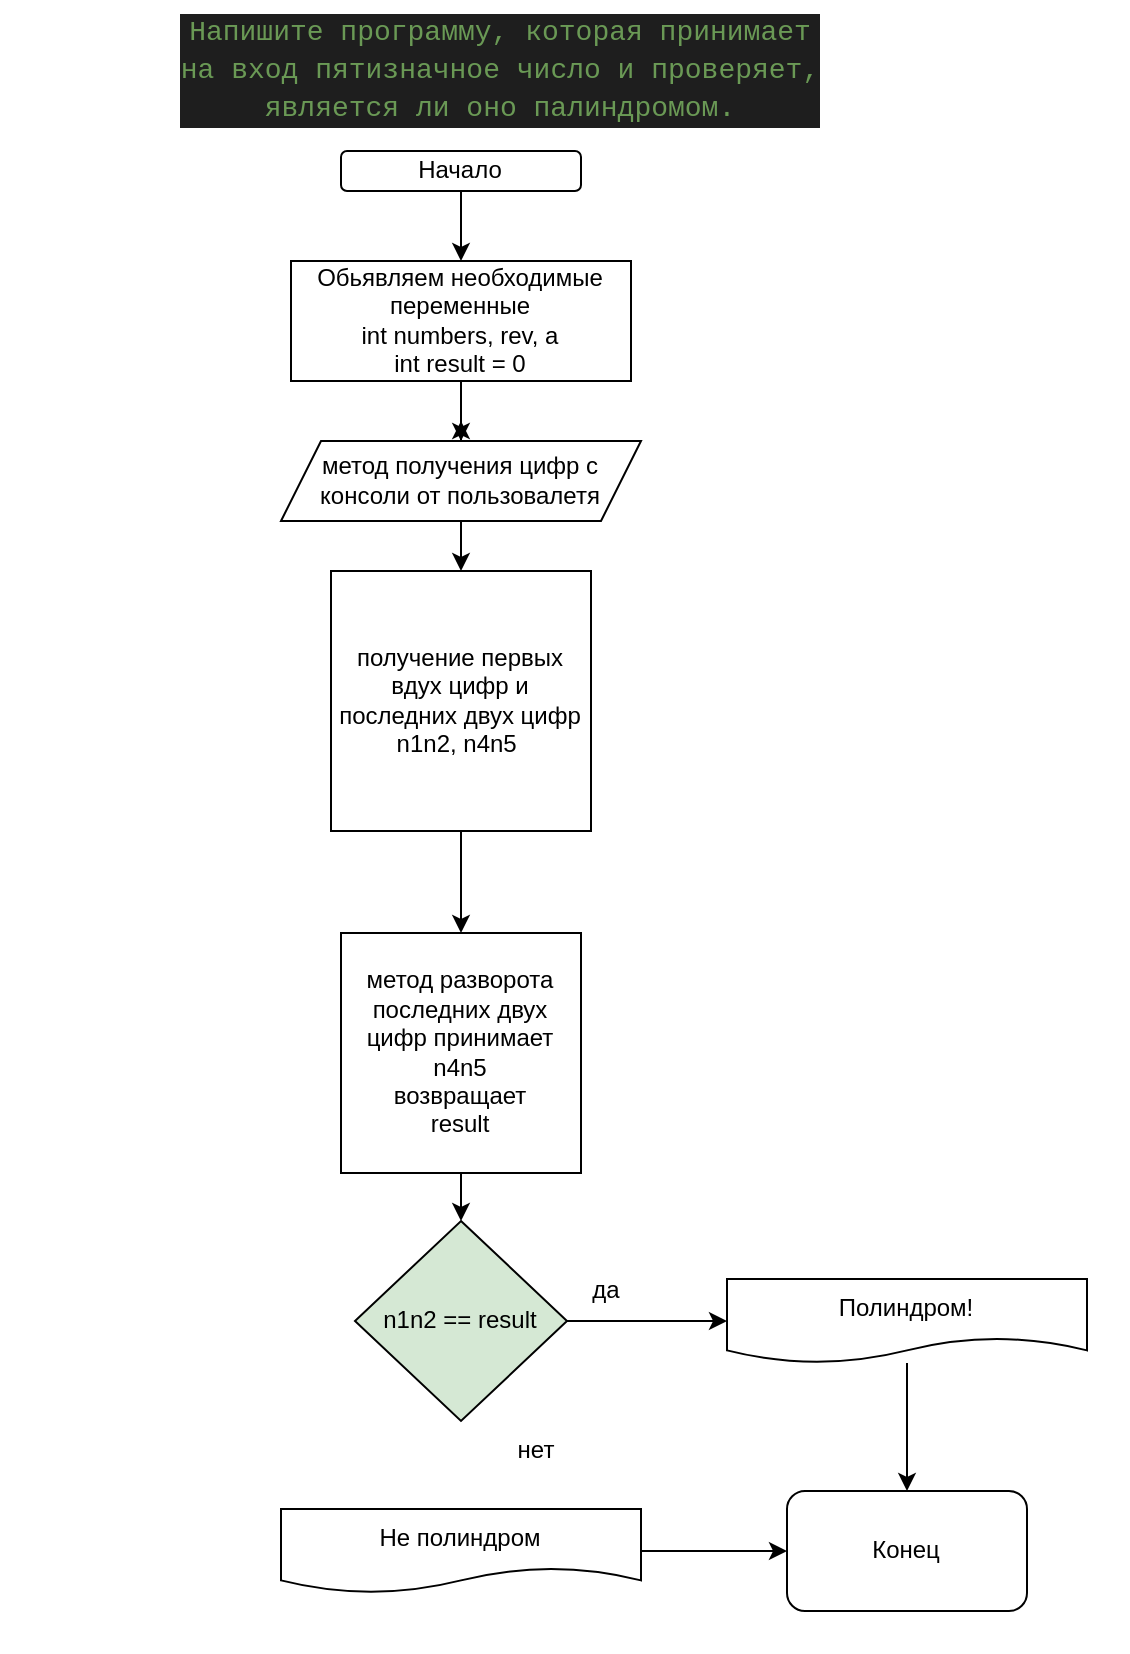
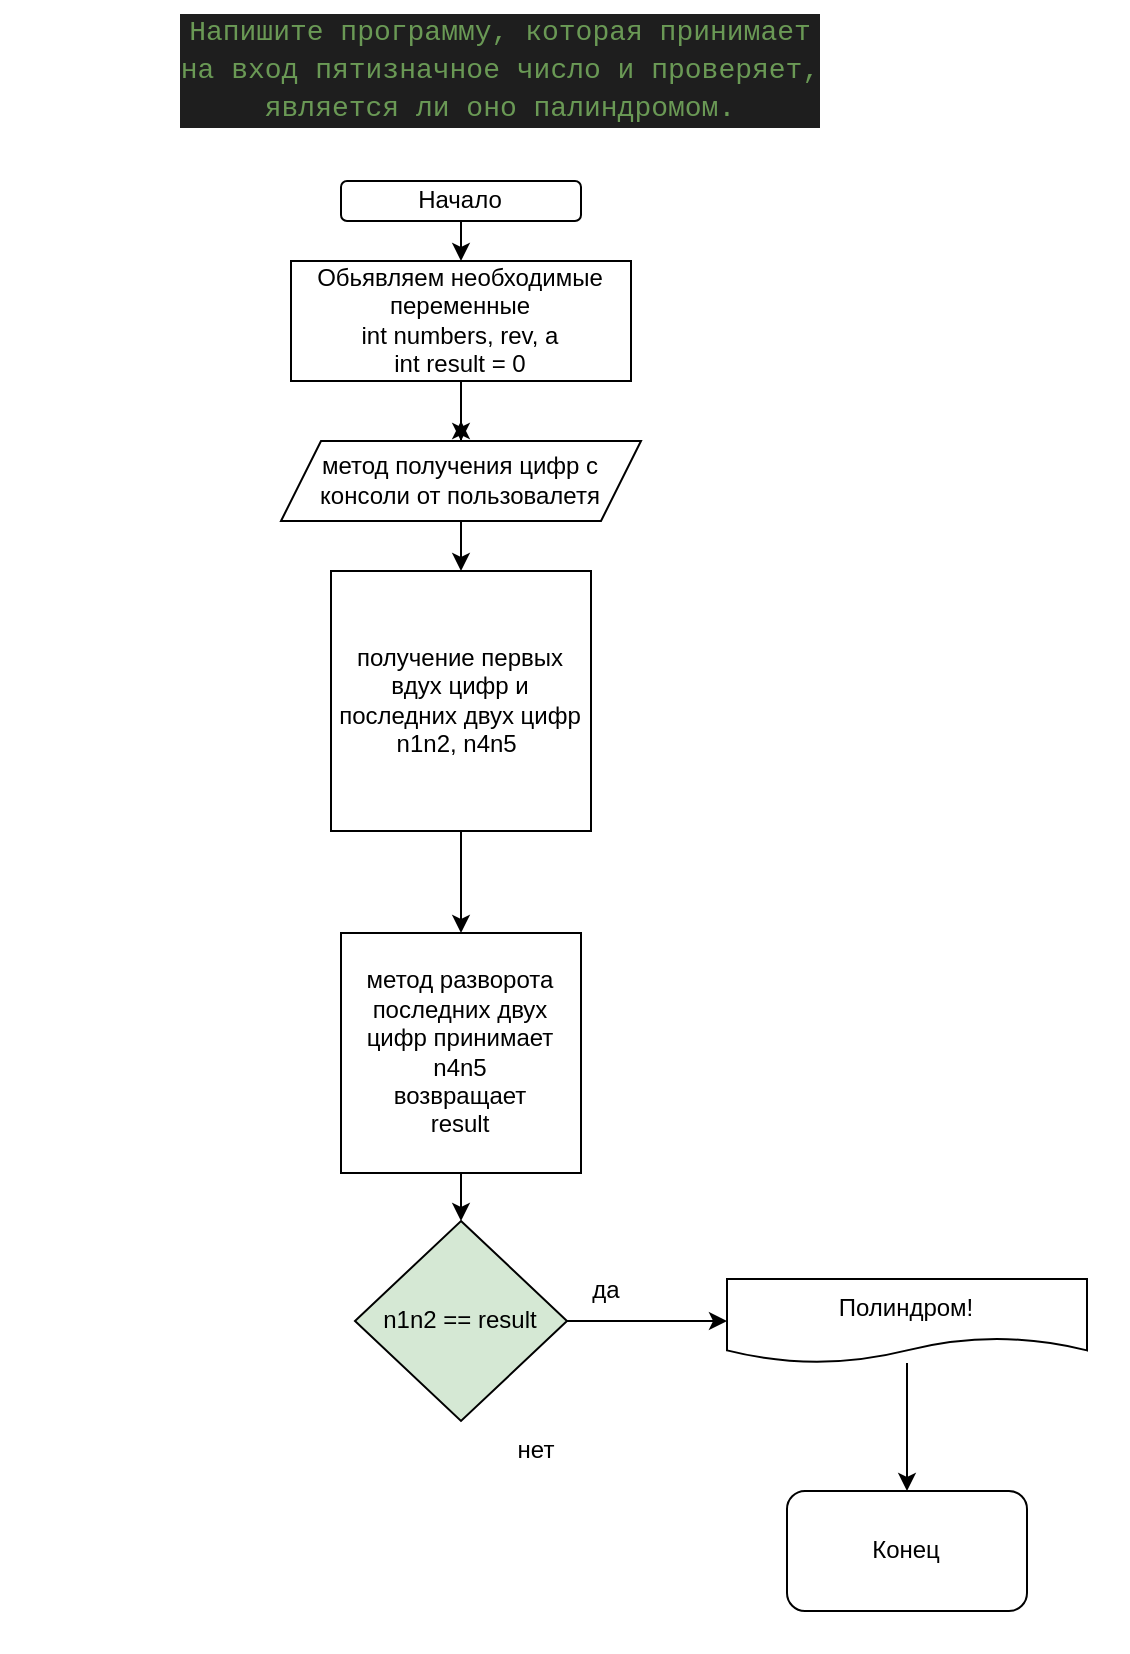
node "Начало": moved (461, 171) -> (461, 201)
node "Не полиндром": removed
edge "Не полиндром" -> "Конец": removed
